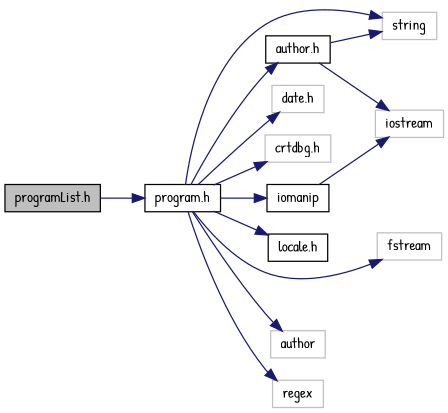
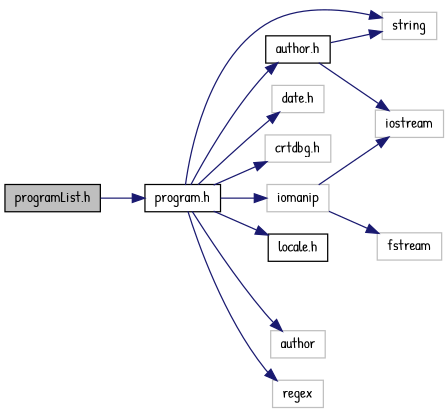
node "iomanip": color black -> grey75
edge "program.h" -> "fstream": now "iomanip" -> "fstream"
